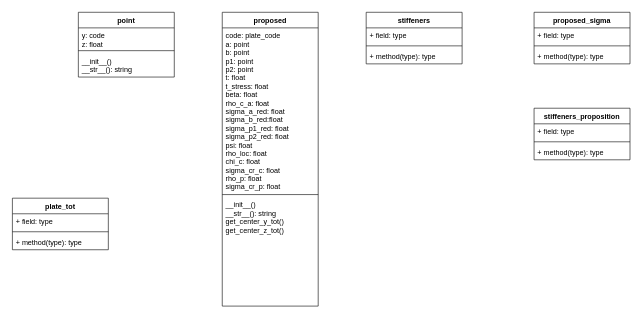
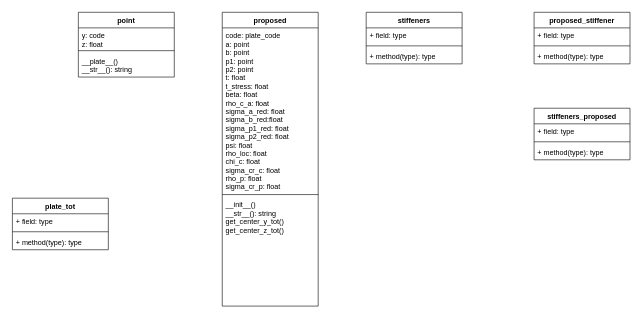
node "proposed_sigma": label "proposed_sigma" -> "proposed_stiffener"
node "__init__() __str__(): string": label "__init__() __str__(): string" -> "__plate__() __str__(): string"
node "stiffeners_proposition": label "stiffeners_proposition" -> "stiffeners_proposed"
